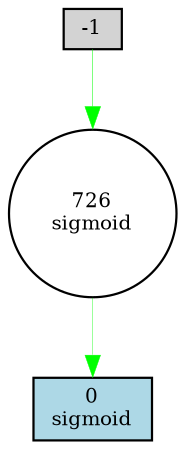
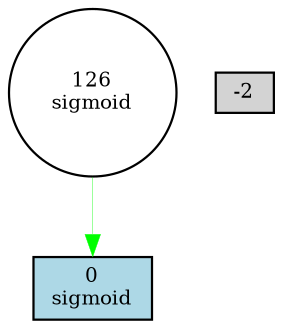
node "-1": removed
node "-2": added
node "726 sigmoid": label "726 sigmoid" -> "126 sigmoid"
